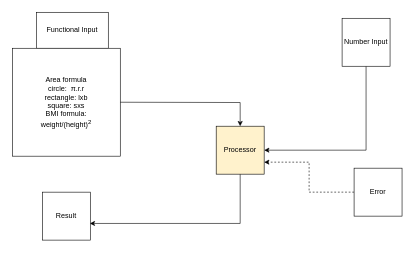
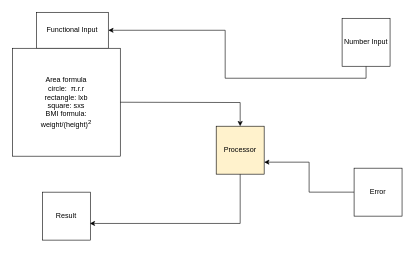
edge "Number Input" -> "Processor": now "Number Input" -> "Functional Input"
edge "Error" -> "Processor": style dashed -> solid
